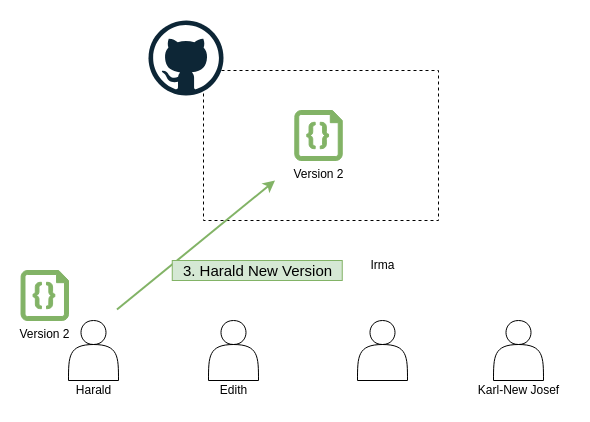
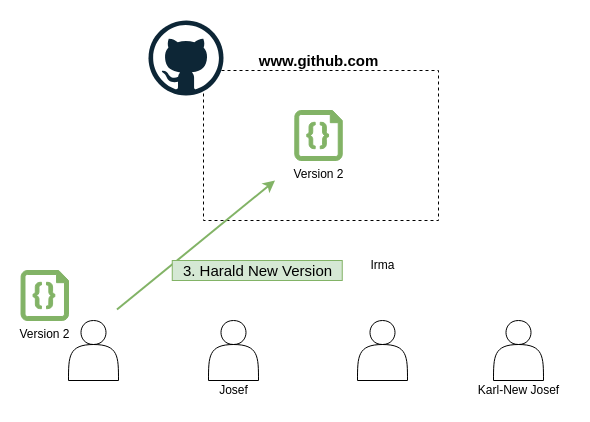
node "www.github.com": added
node "Harald": removed
node "Edith": label "Edith" -> "Josef"
